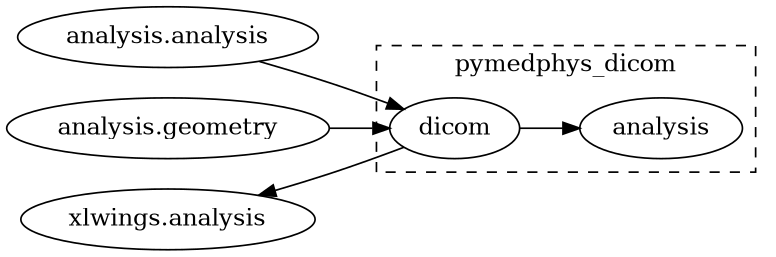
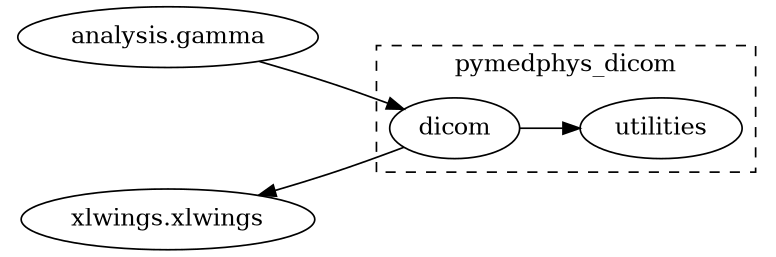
node "analysis.analysis": label "analysis.analysis" -> "analysis.gamma"
node "analysis.geometry": removed
node "analysis": label "analysis" -> "utilities"
node "xlwings.analysis": label "xlwings.analysis" -> "xlwings.xlwings"
